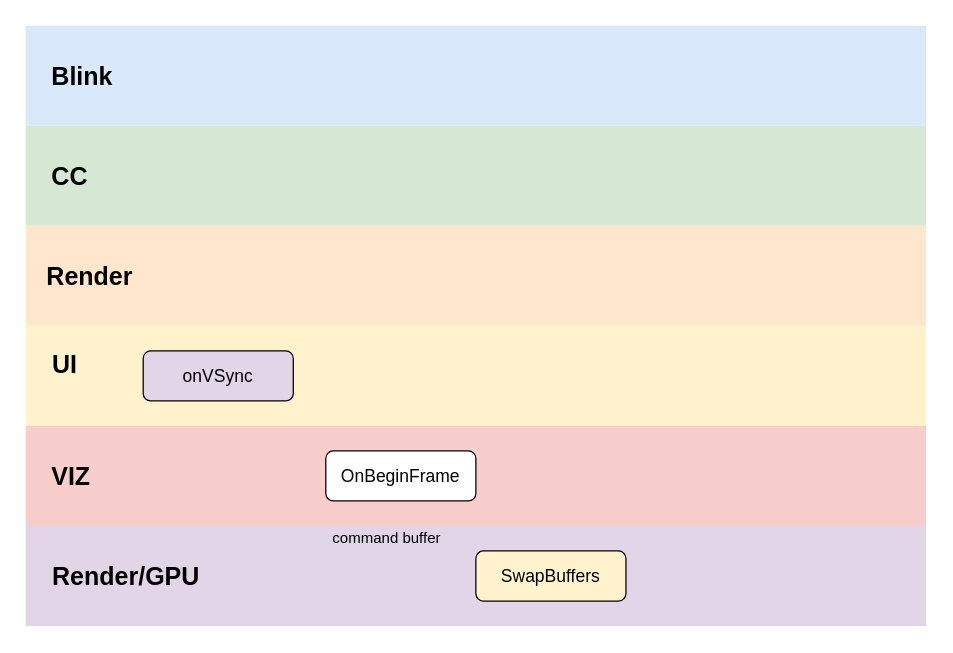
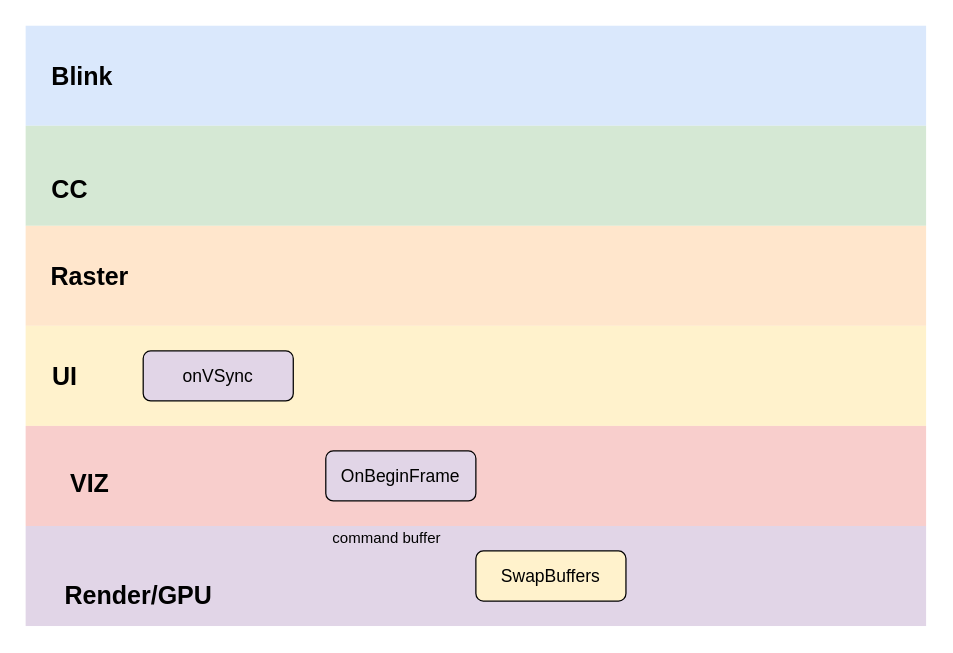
node "CC": moved (69, 176) -> (69, 188)
node "Render": label "Render" -> "Raster"
node "UI": moved (64, 363) -> (64, 376)
node "VIZ": moved (71, 476) -> (89, 482)
node "OnBeginFrame": fillcolor #ffffff -> #e1d5e7
node "Render/GPU": moved (126, 576) -> (138, 594)
